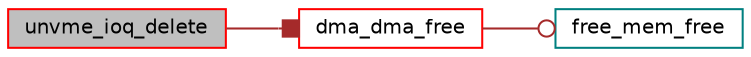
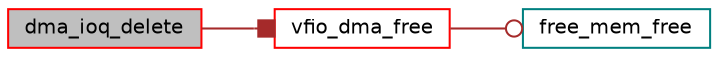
node "unvme_ioq_delete": label "unvme_ioq_delete" -> "dma_ioq_delete"
node "dma_dma_free": label "dma_dma_free" -> "vfio_dma_free"
